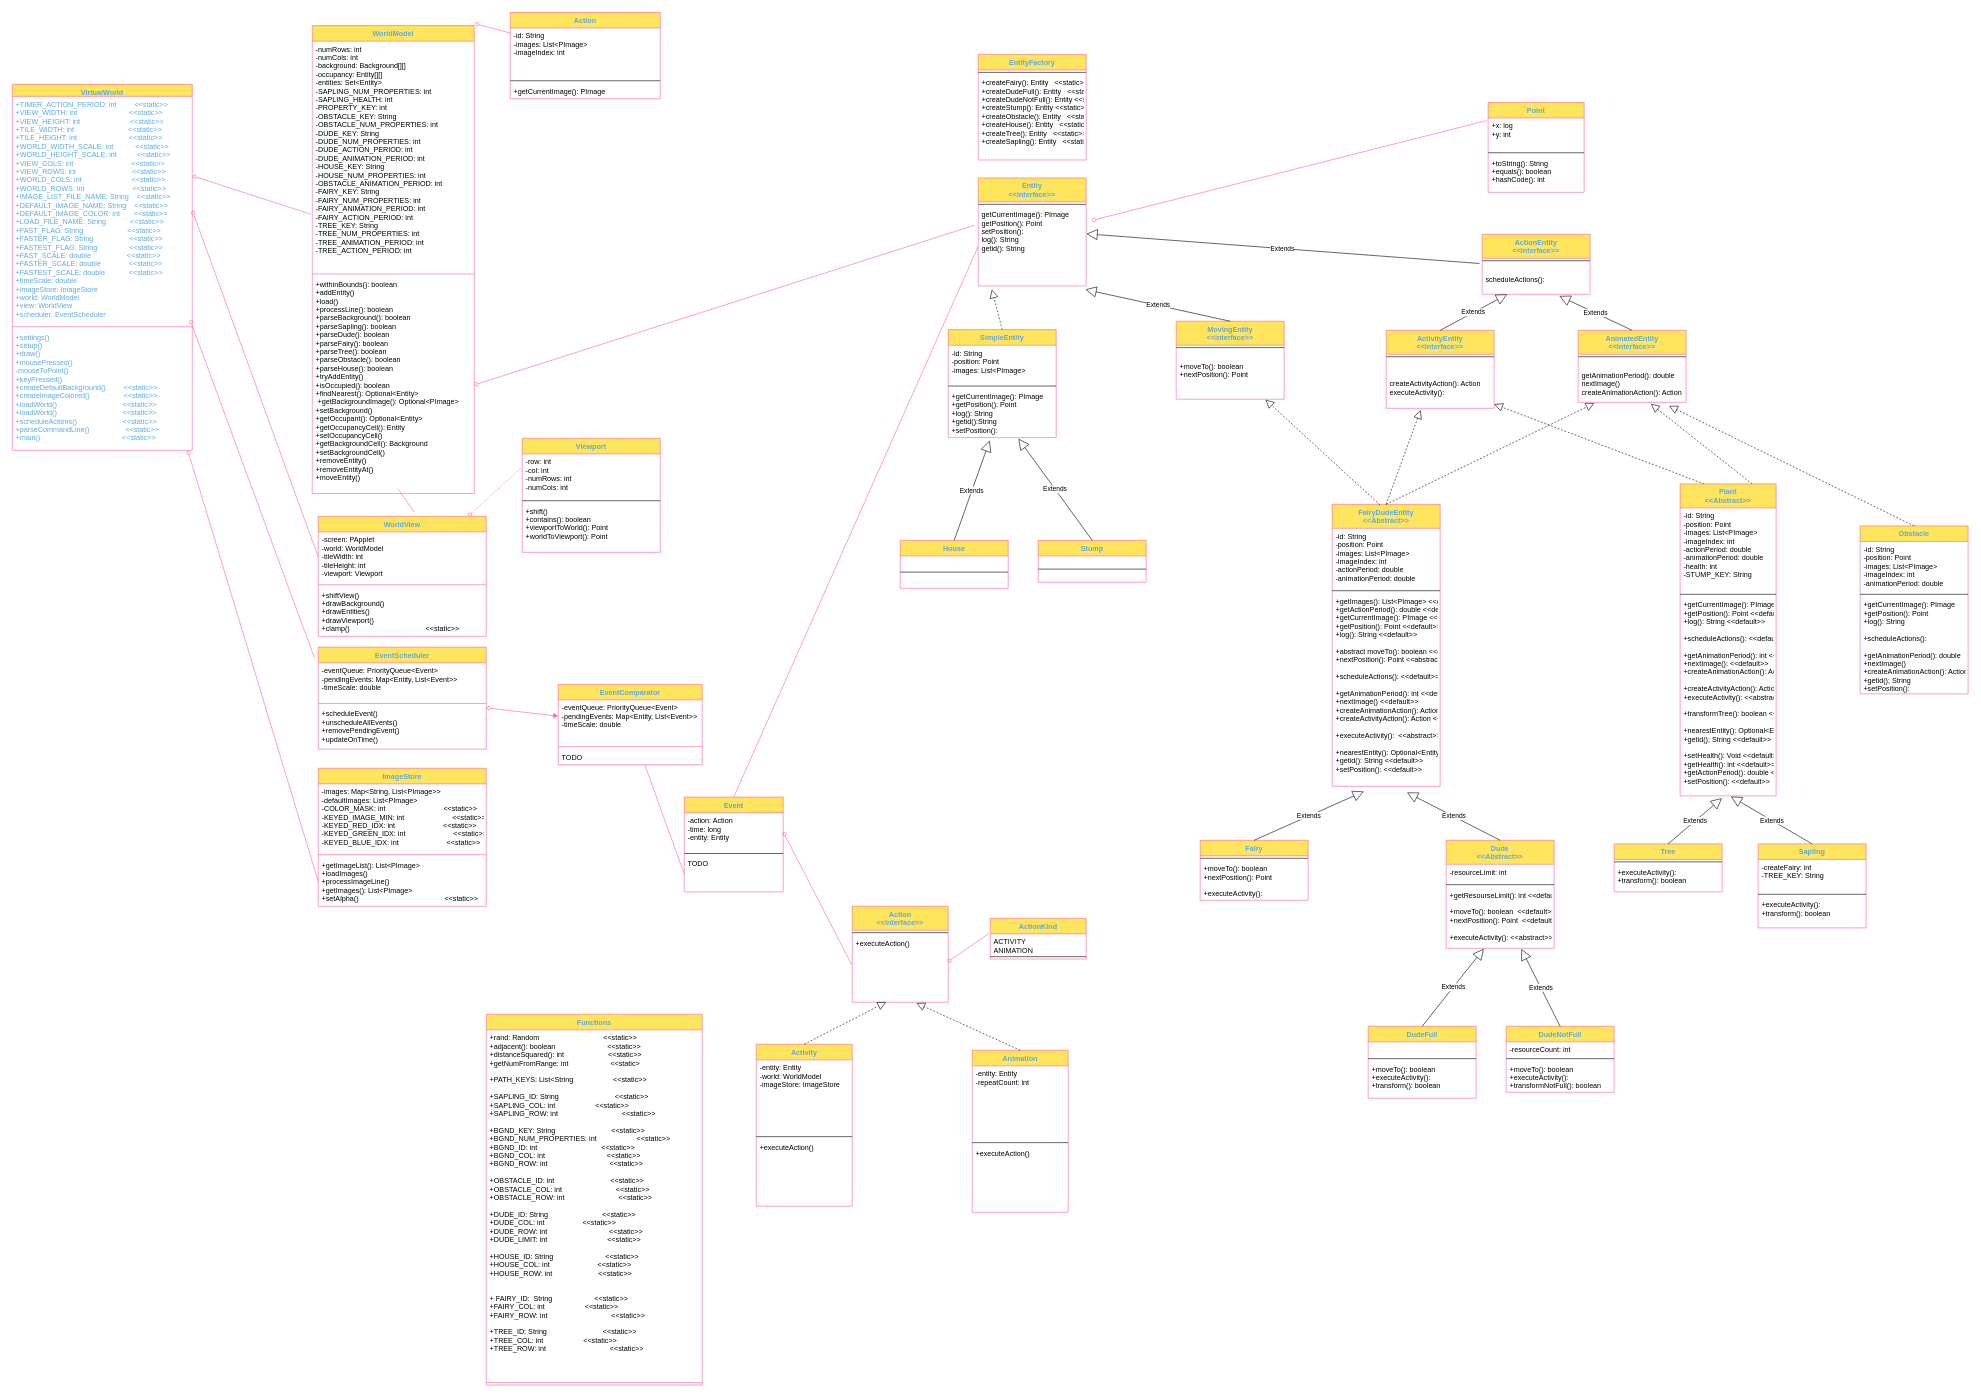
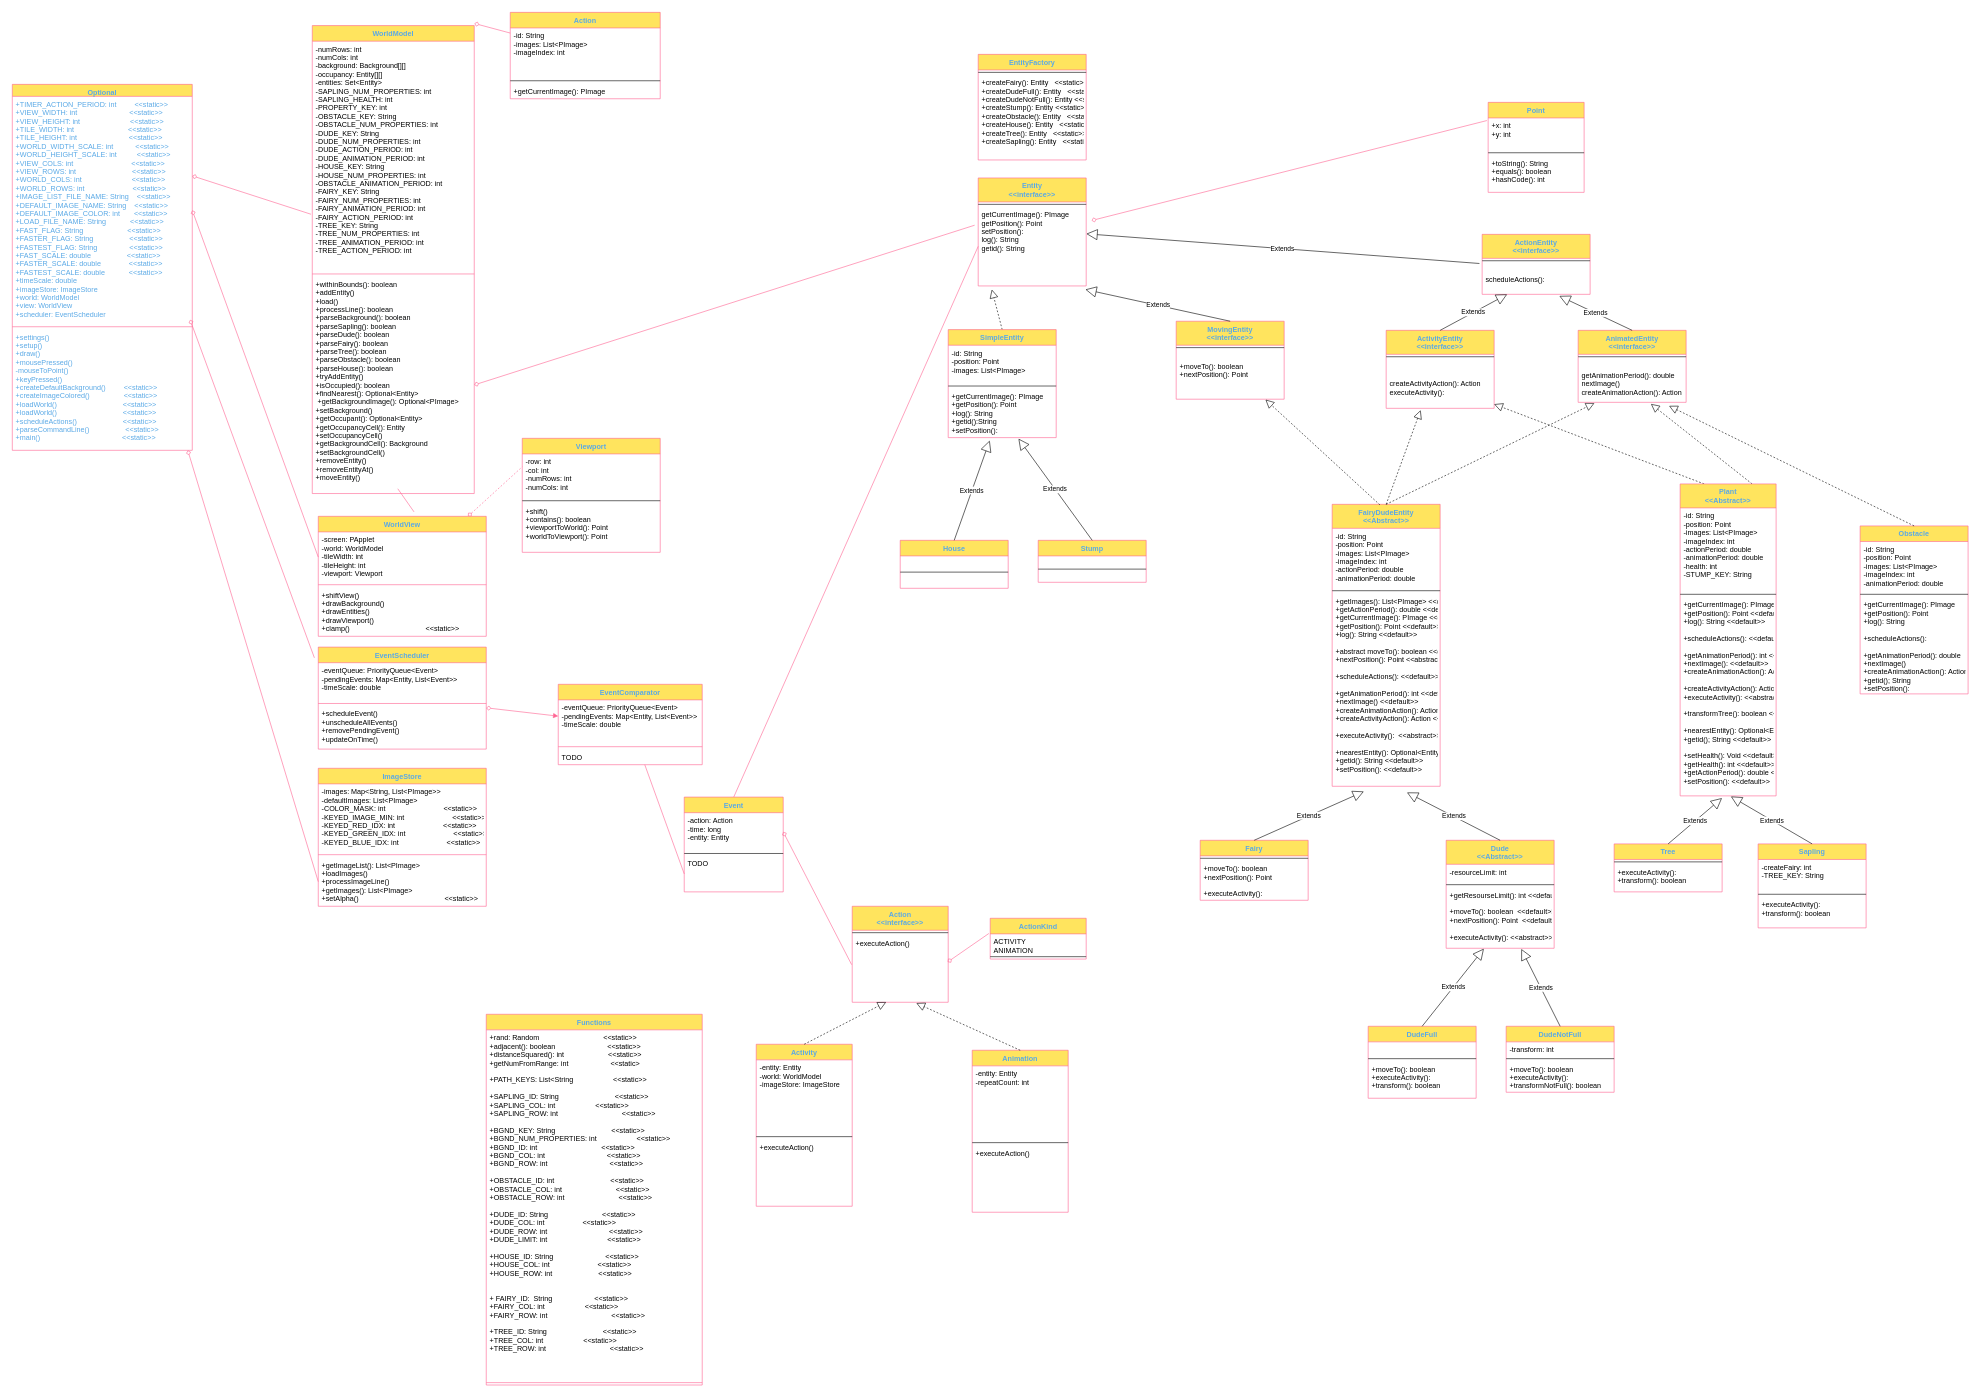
node "VirtualWorld": label "VirtualWorld" -> "Optional"
node "+x: log +y: int": label "+x: log +y: int" -> "+x: int +y: int"
node "-resourceCount: int": label "-resourceCount: int" -> "-transform: int"
